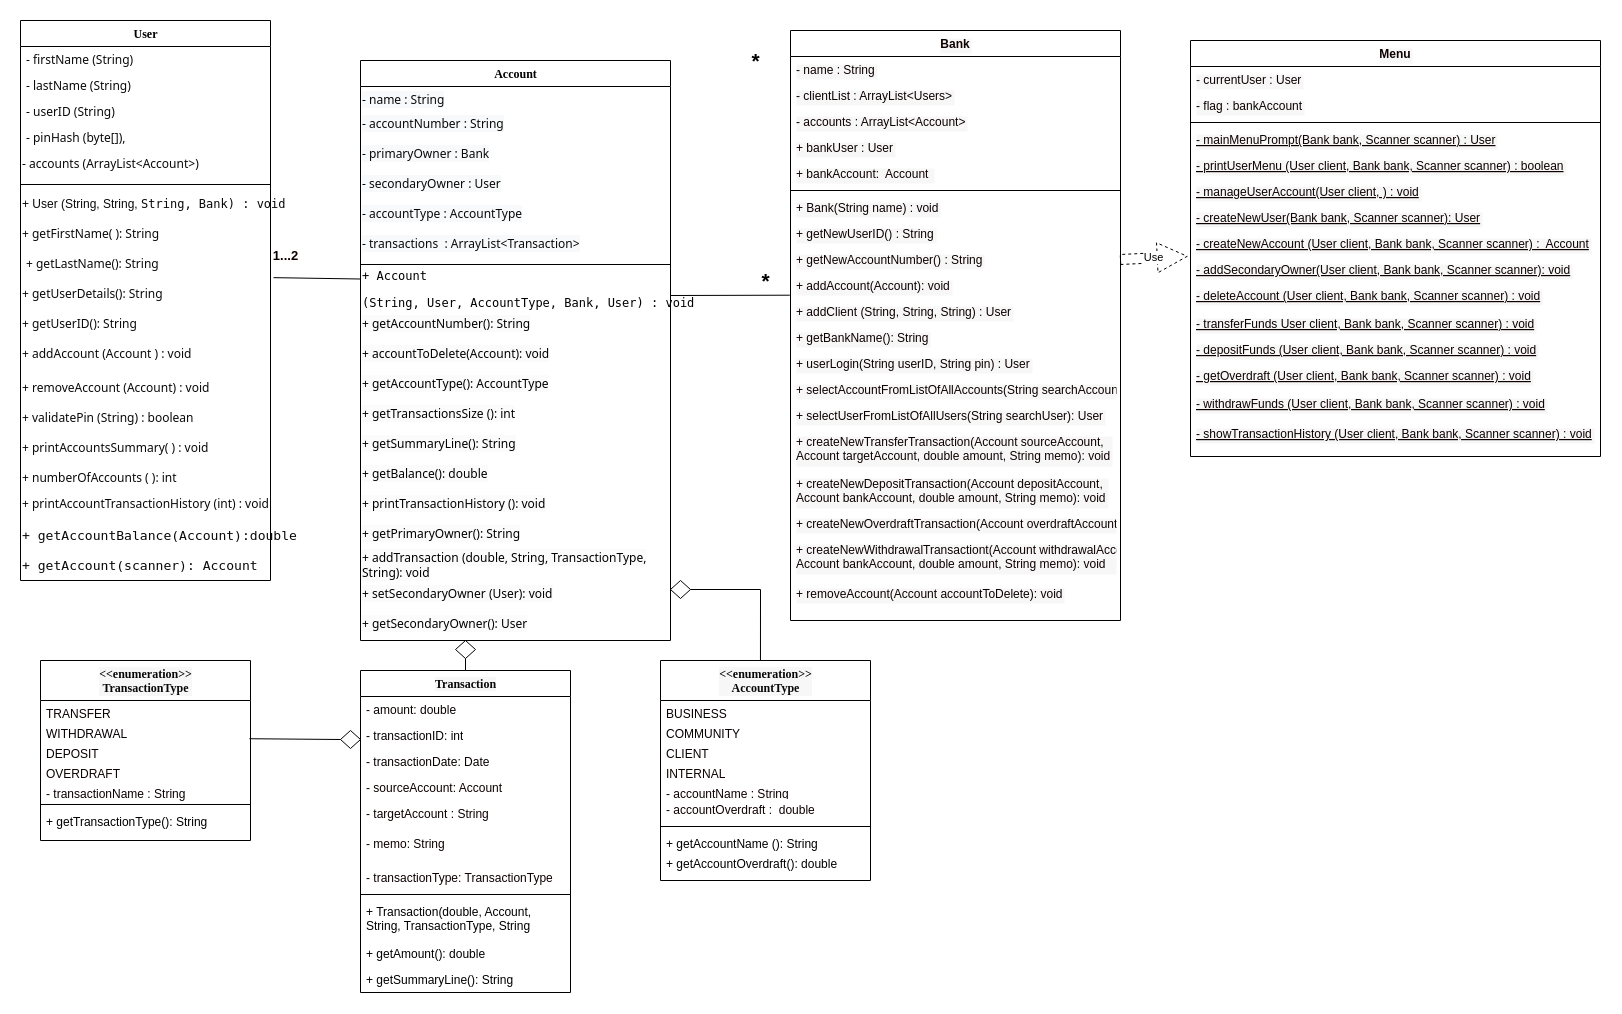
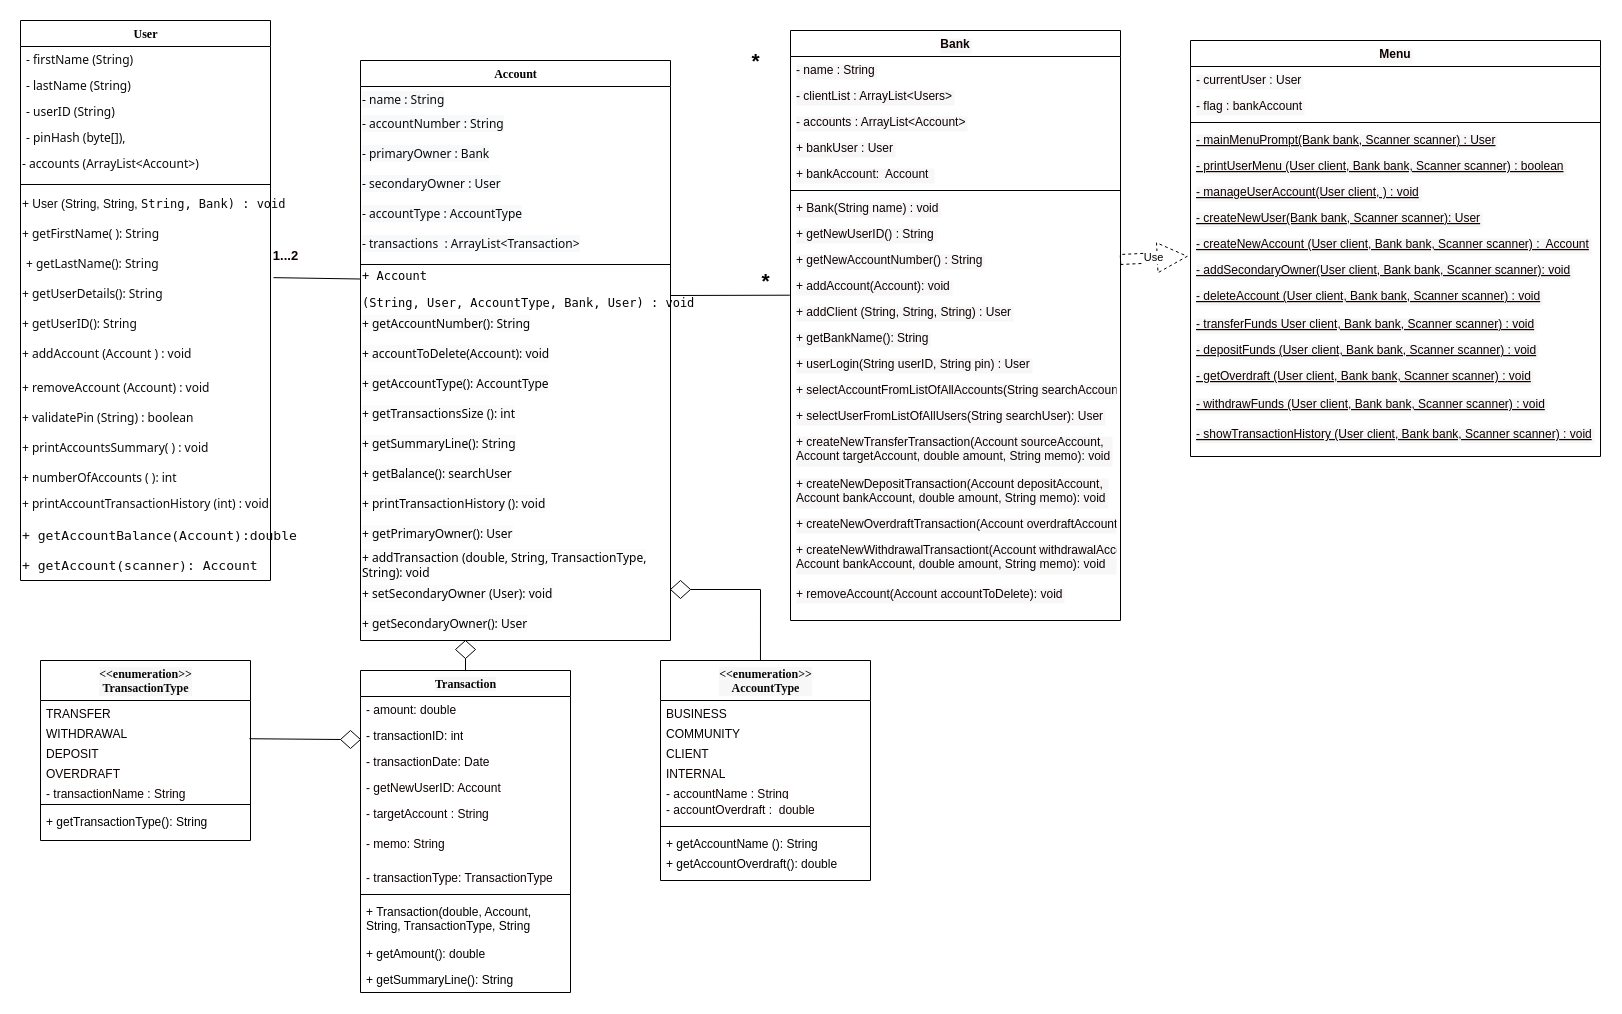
node "+ getBalance(): double": label "+ getBalance(): double" -> "+ getBalance(): searchUser"
node "+ getPrimaryOwner(): String": label "+ getPrimaryOwner(): String" -> "+ getPrimaryOwner(): User"
node "- sourceAccount: Account": label "- sourceAccount: Account" -> "- getNewUserID: Account"
